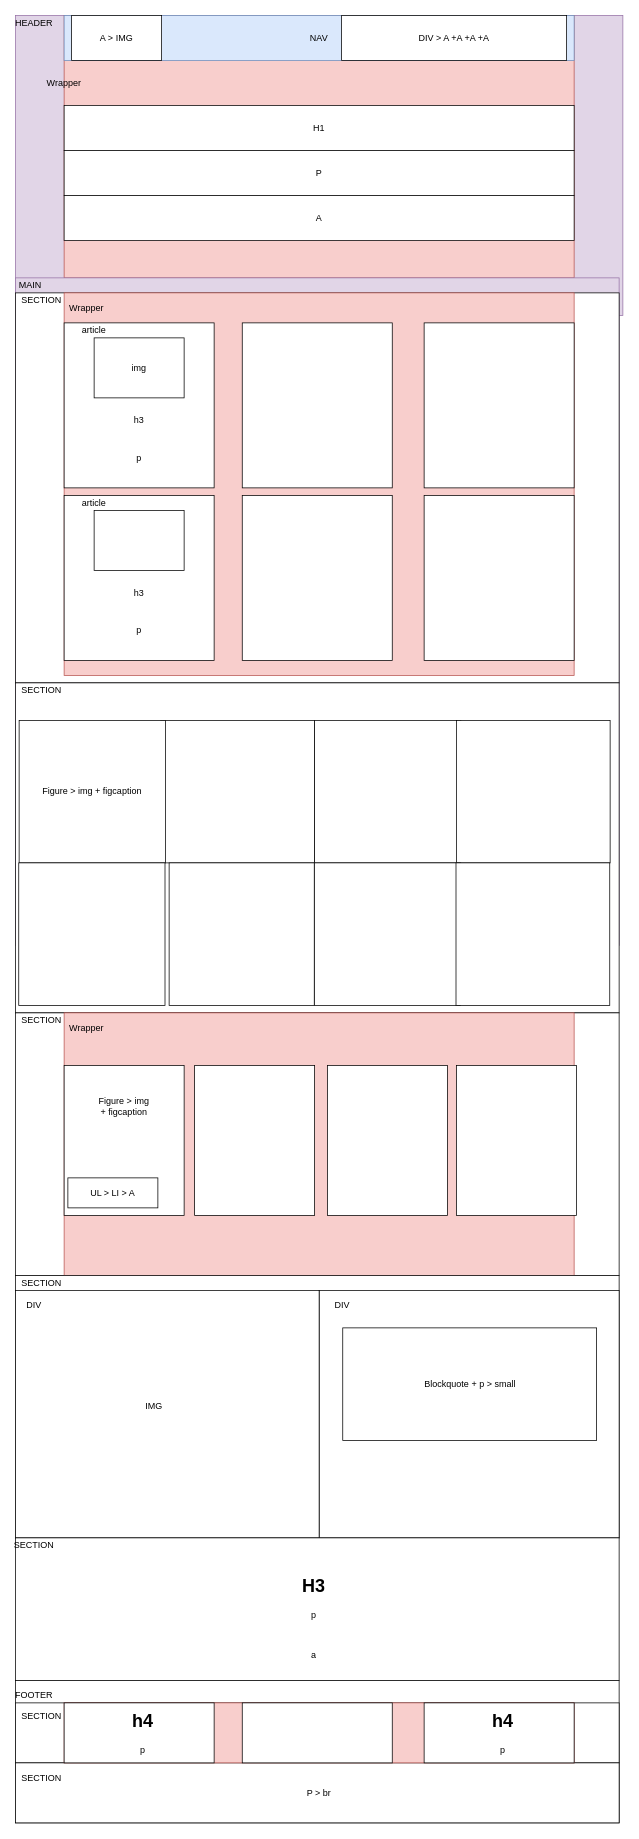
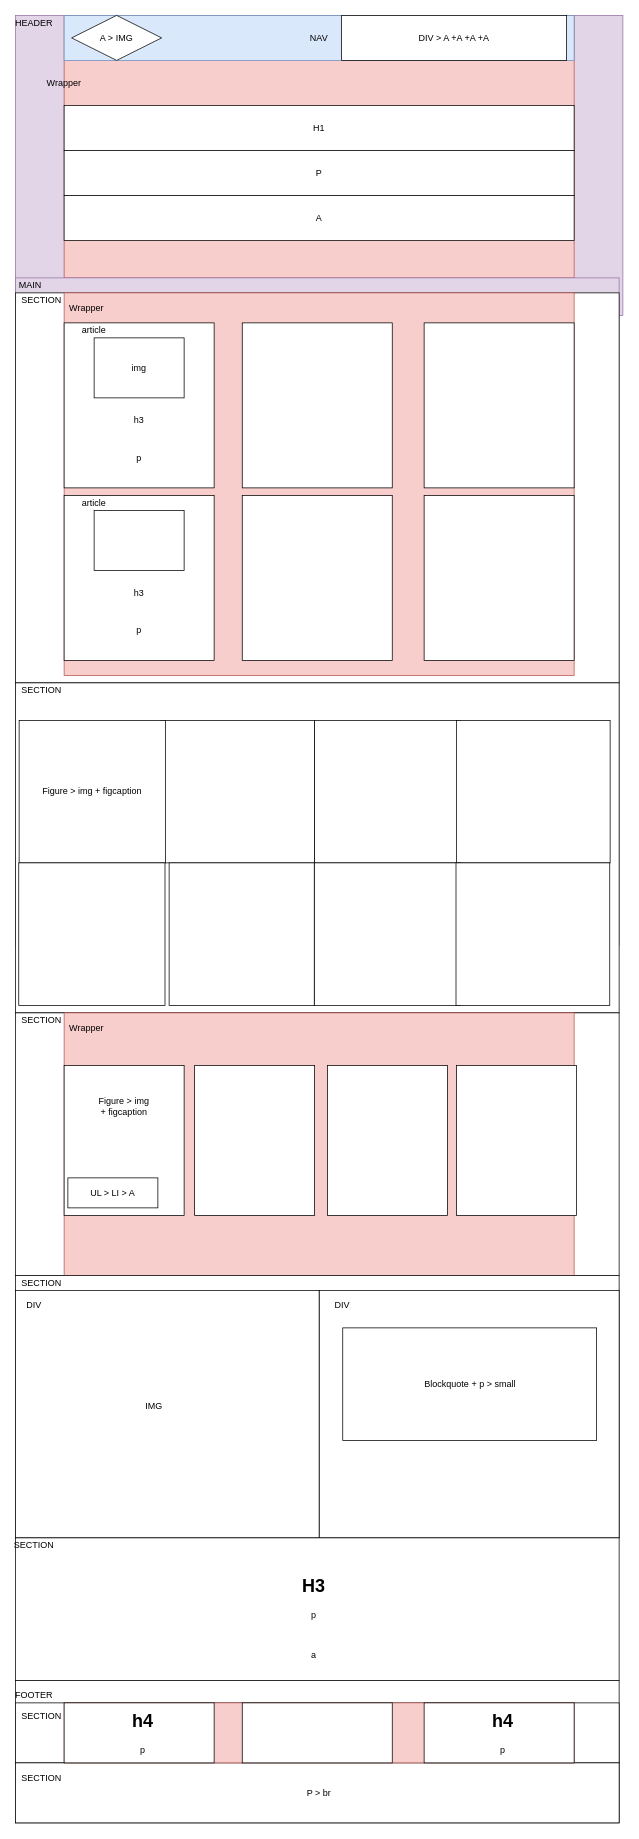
node "A > IMG": shape rectangle -> diamond
